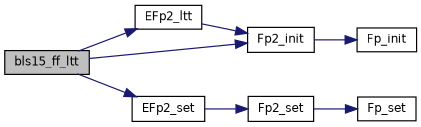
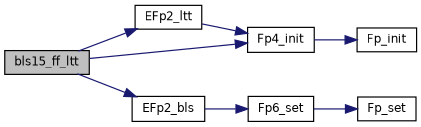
node "Fp2_init": label "Fp2_init" -> "Fp4_init"
node "EFp2_set": label "EFp2_set" -> "EFp2_bls"
node "Fp2_set": label "Fp2_set" -> "Fp6_set"
